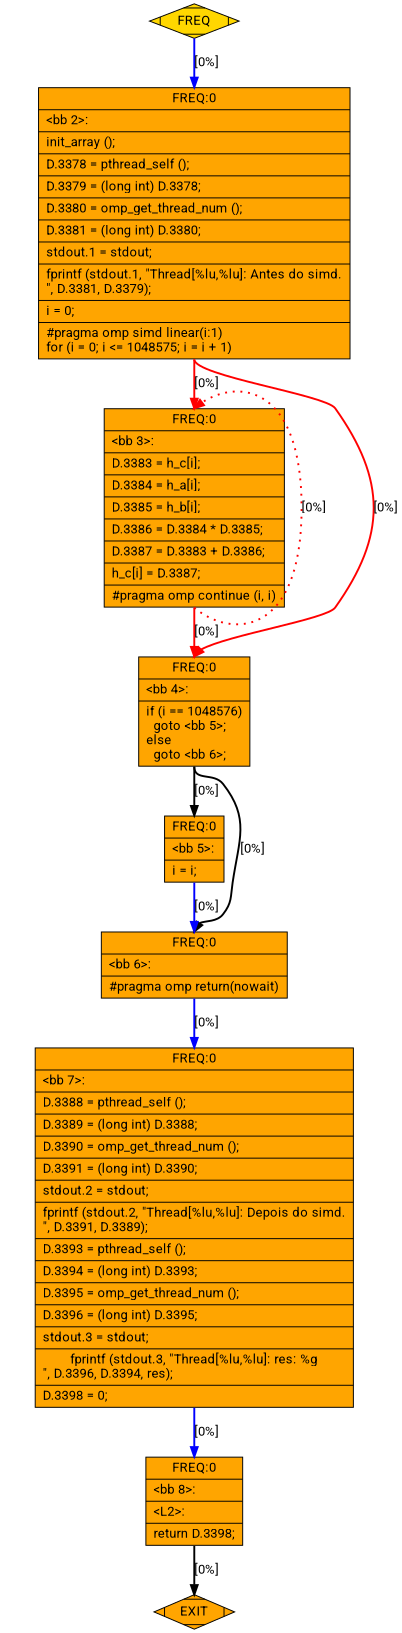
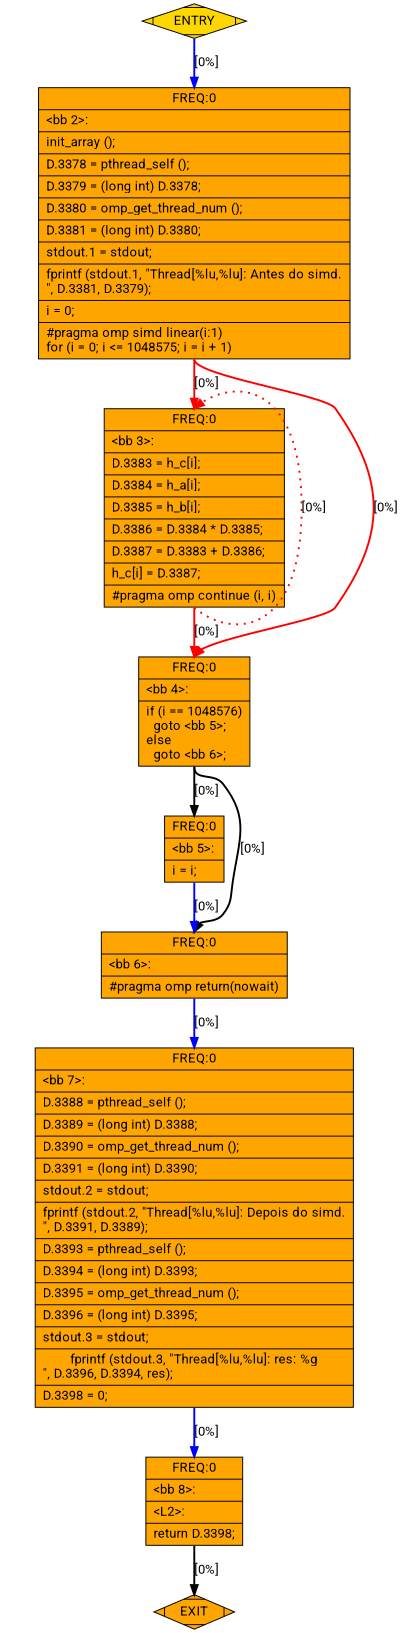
node "FREQ": label "FREQ" -> "ENTRY"
